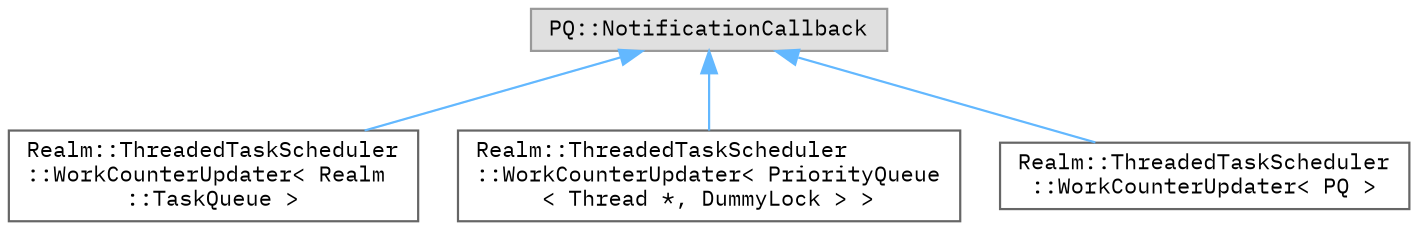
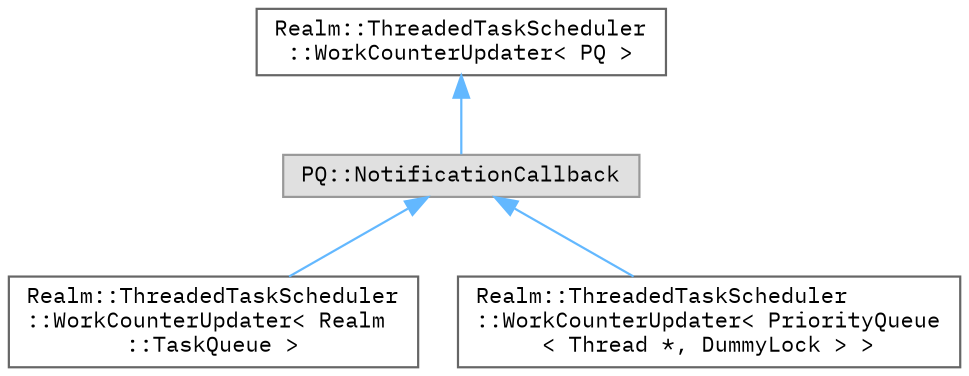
edge "Realm::ThreadedTaskScheduler ::WorkCounterUpdater< PQ >" -> "PQ::NotificationCallback": reversed
